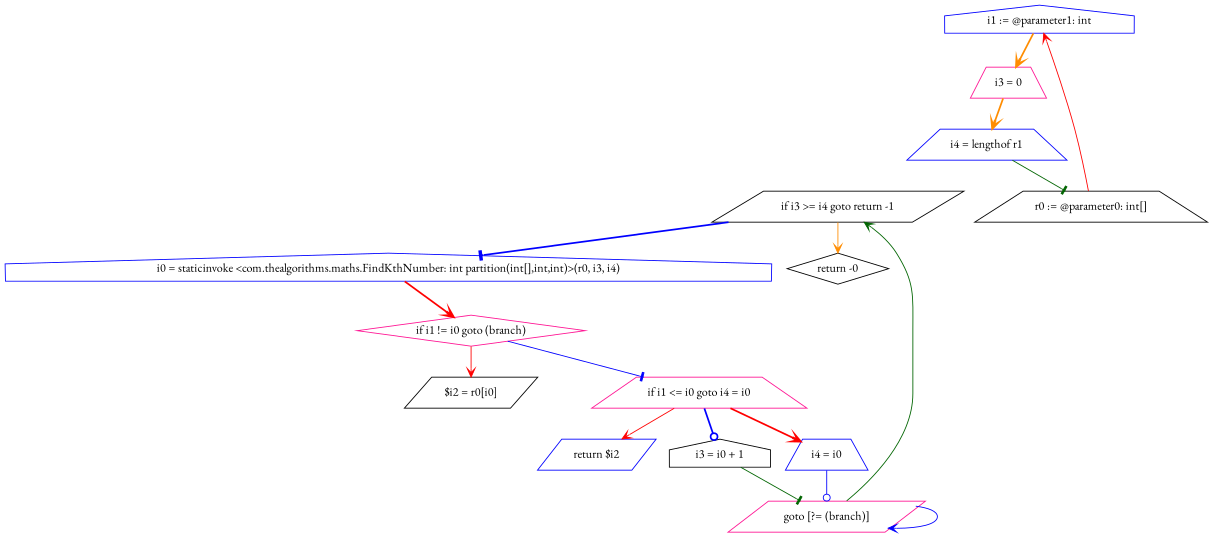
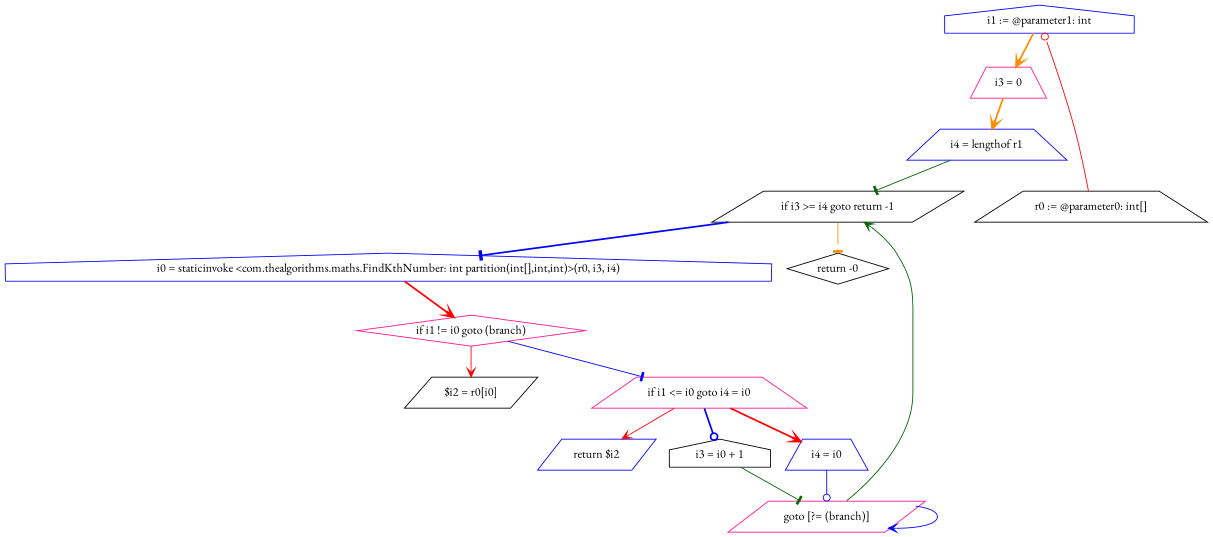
edge "r0 := @parameter0: int[]" -> "i1 := @parameter1: int": arrowhead vee -> odot
edge "i4 = lengthof r1" -> "r0 := @parameter0: int[]": now "i4 = lengthof r1" -> "if i3 >= i4 goto return -1"
edge "if i3 >= i4 goto return -1" -> "return -0": arrowhead vee -> tee
